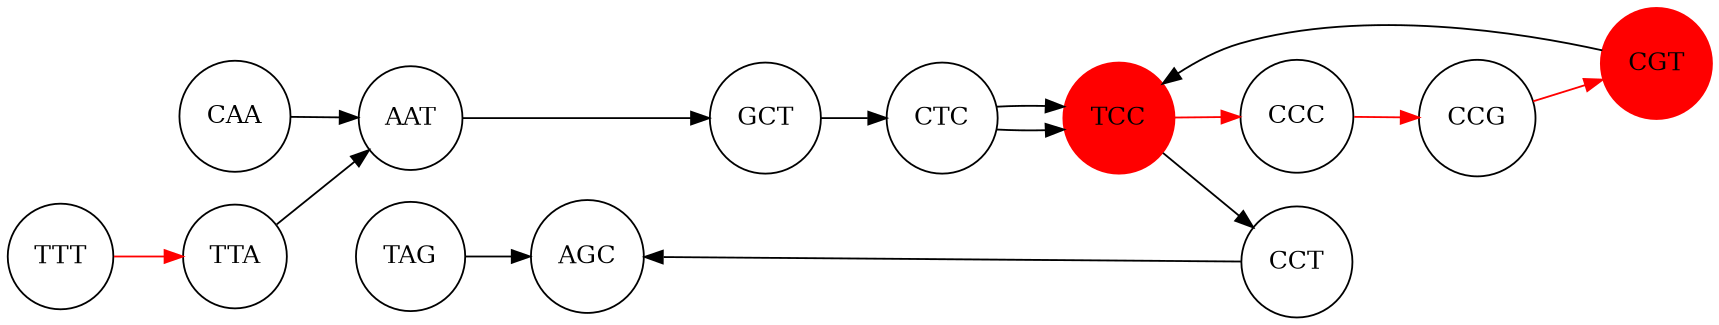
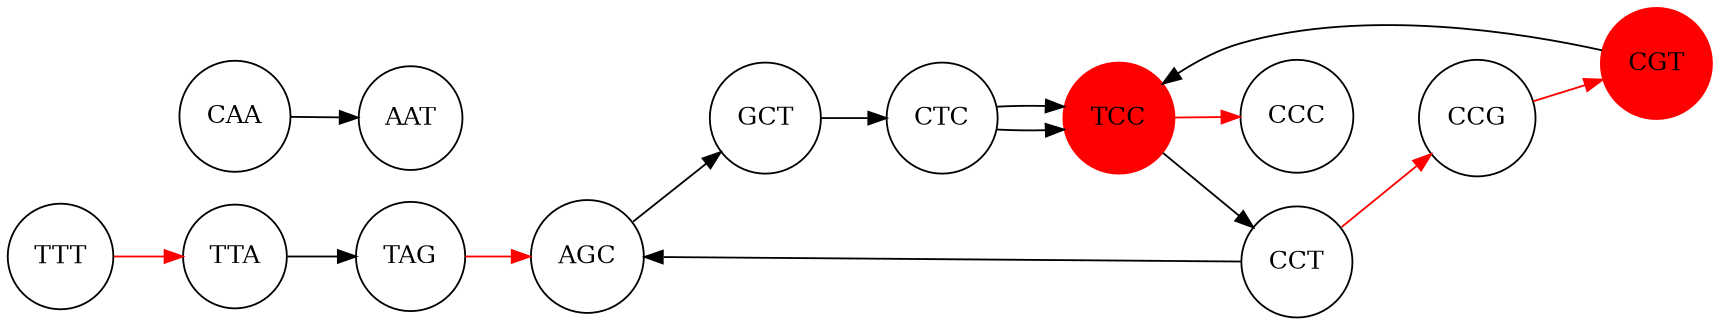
edge "CCC" -> "CCG": now "CCT" -> "CCG"
edge "AAT" -> "GCT": now "AGC" -> "GCT"
edge "TTA" -> "AAT": now "TTA" -> "TAG"
edge "TAG" -> "AGC": color black -> red
